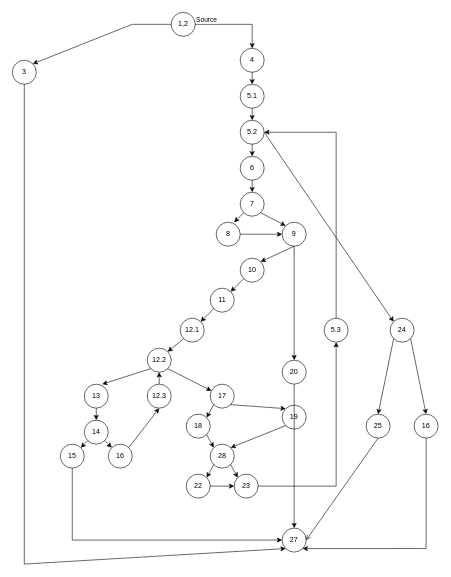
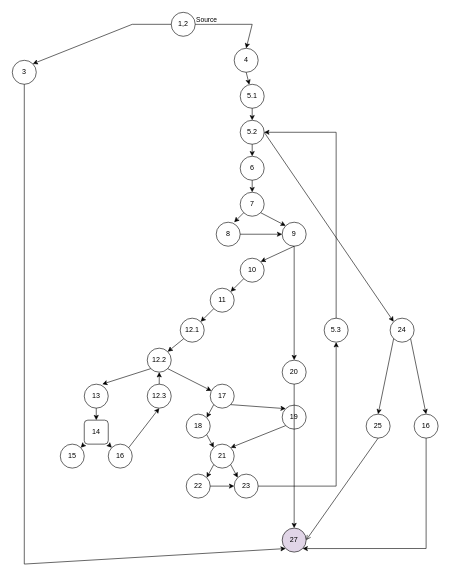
node "4": moved (252, 60) -> (246, 60)
node "14": shape ellipse -> rounded rectangle
node "28": label "28" -> "21"
edge "15" -> "27": removed
node "27": fillcolor #ffffff -> #e1d5e7
